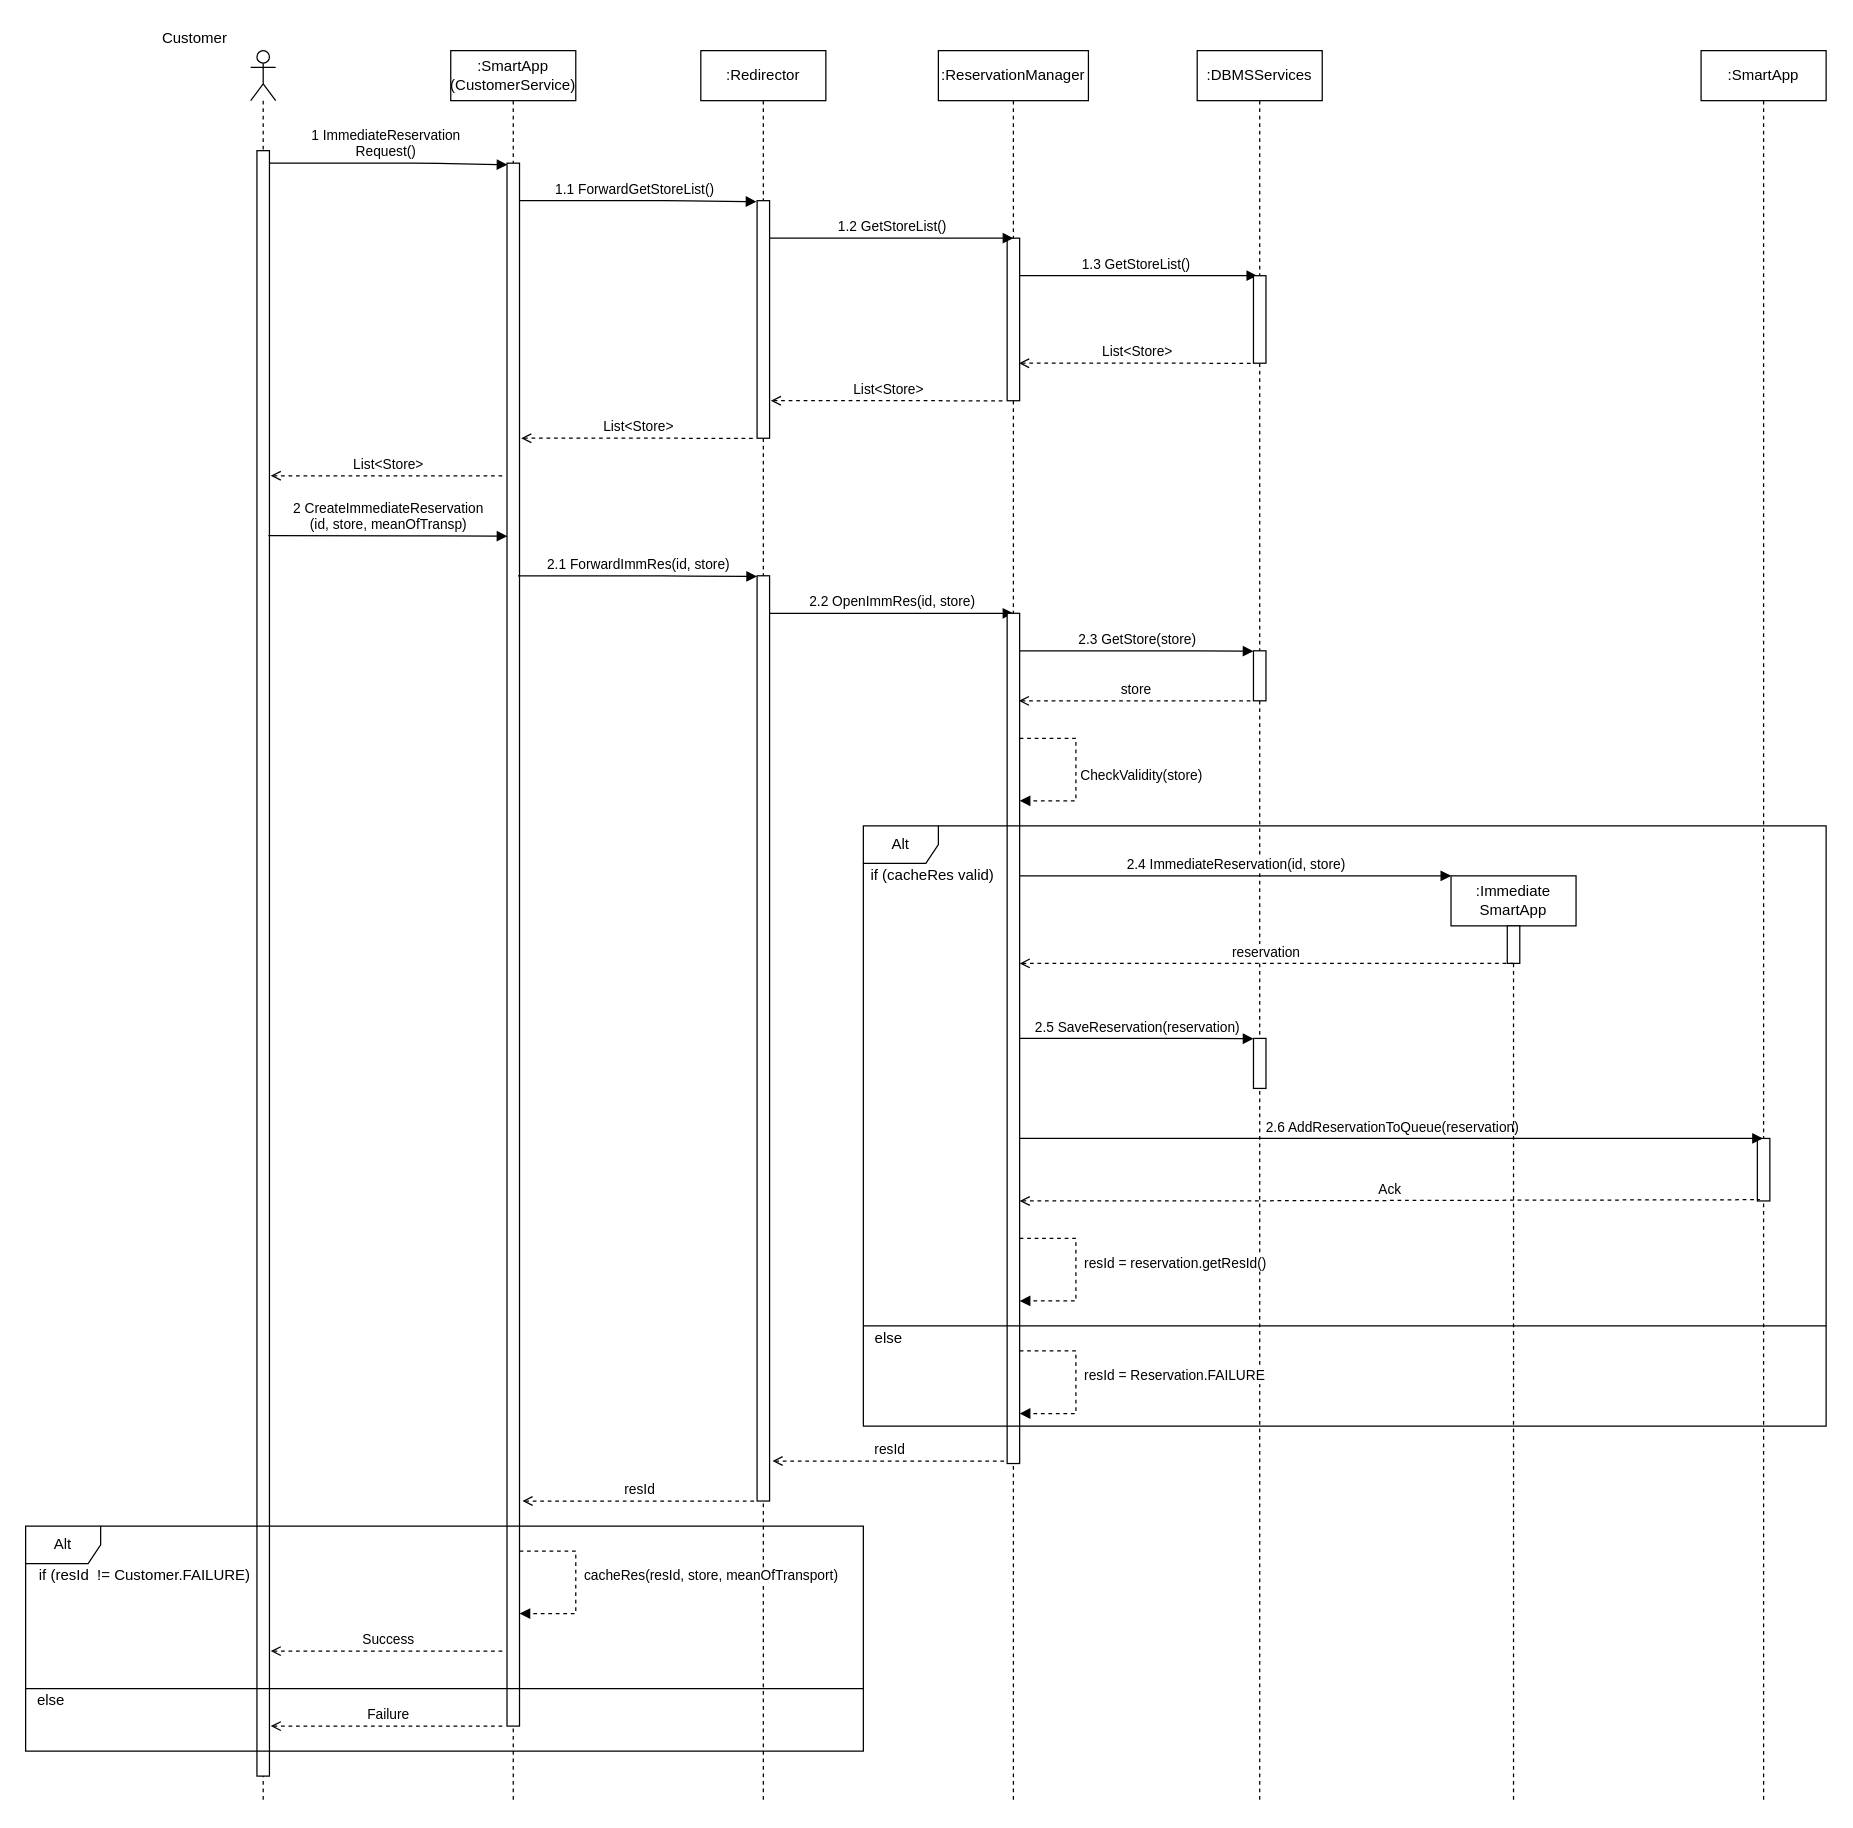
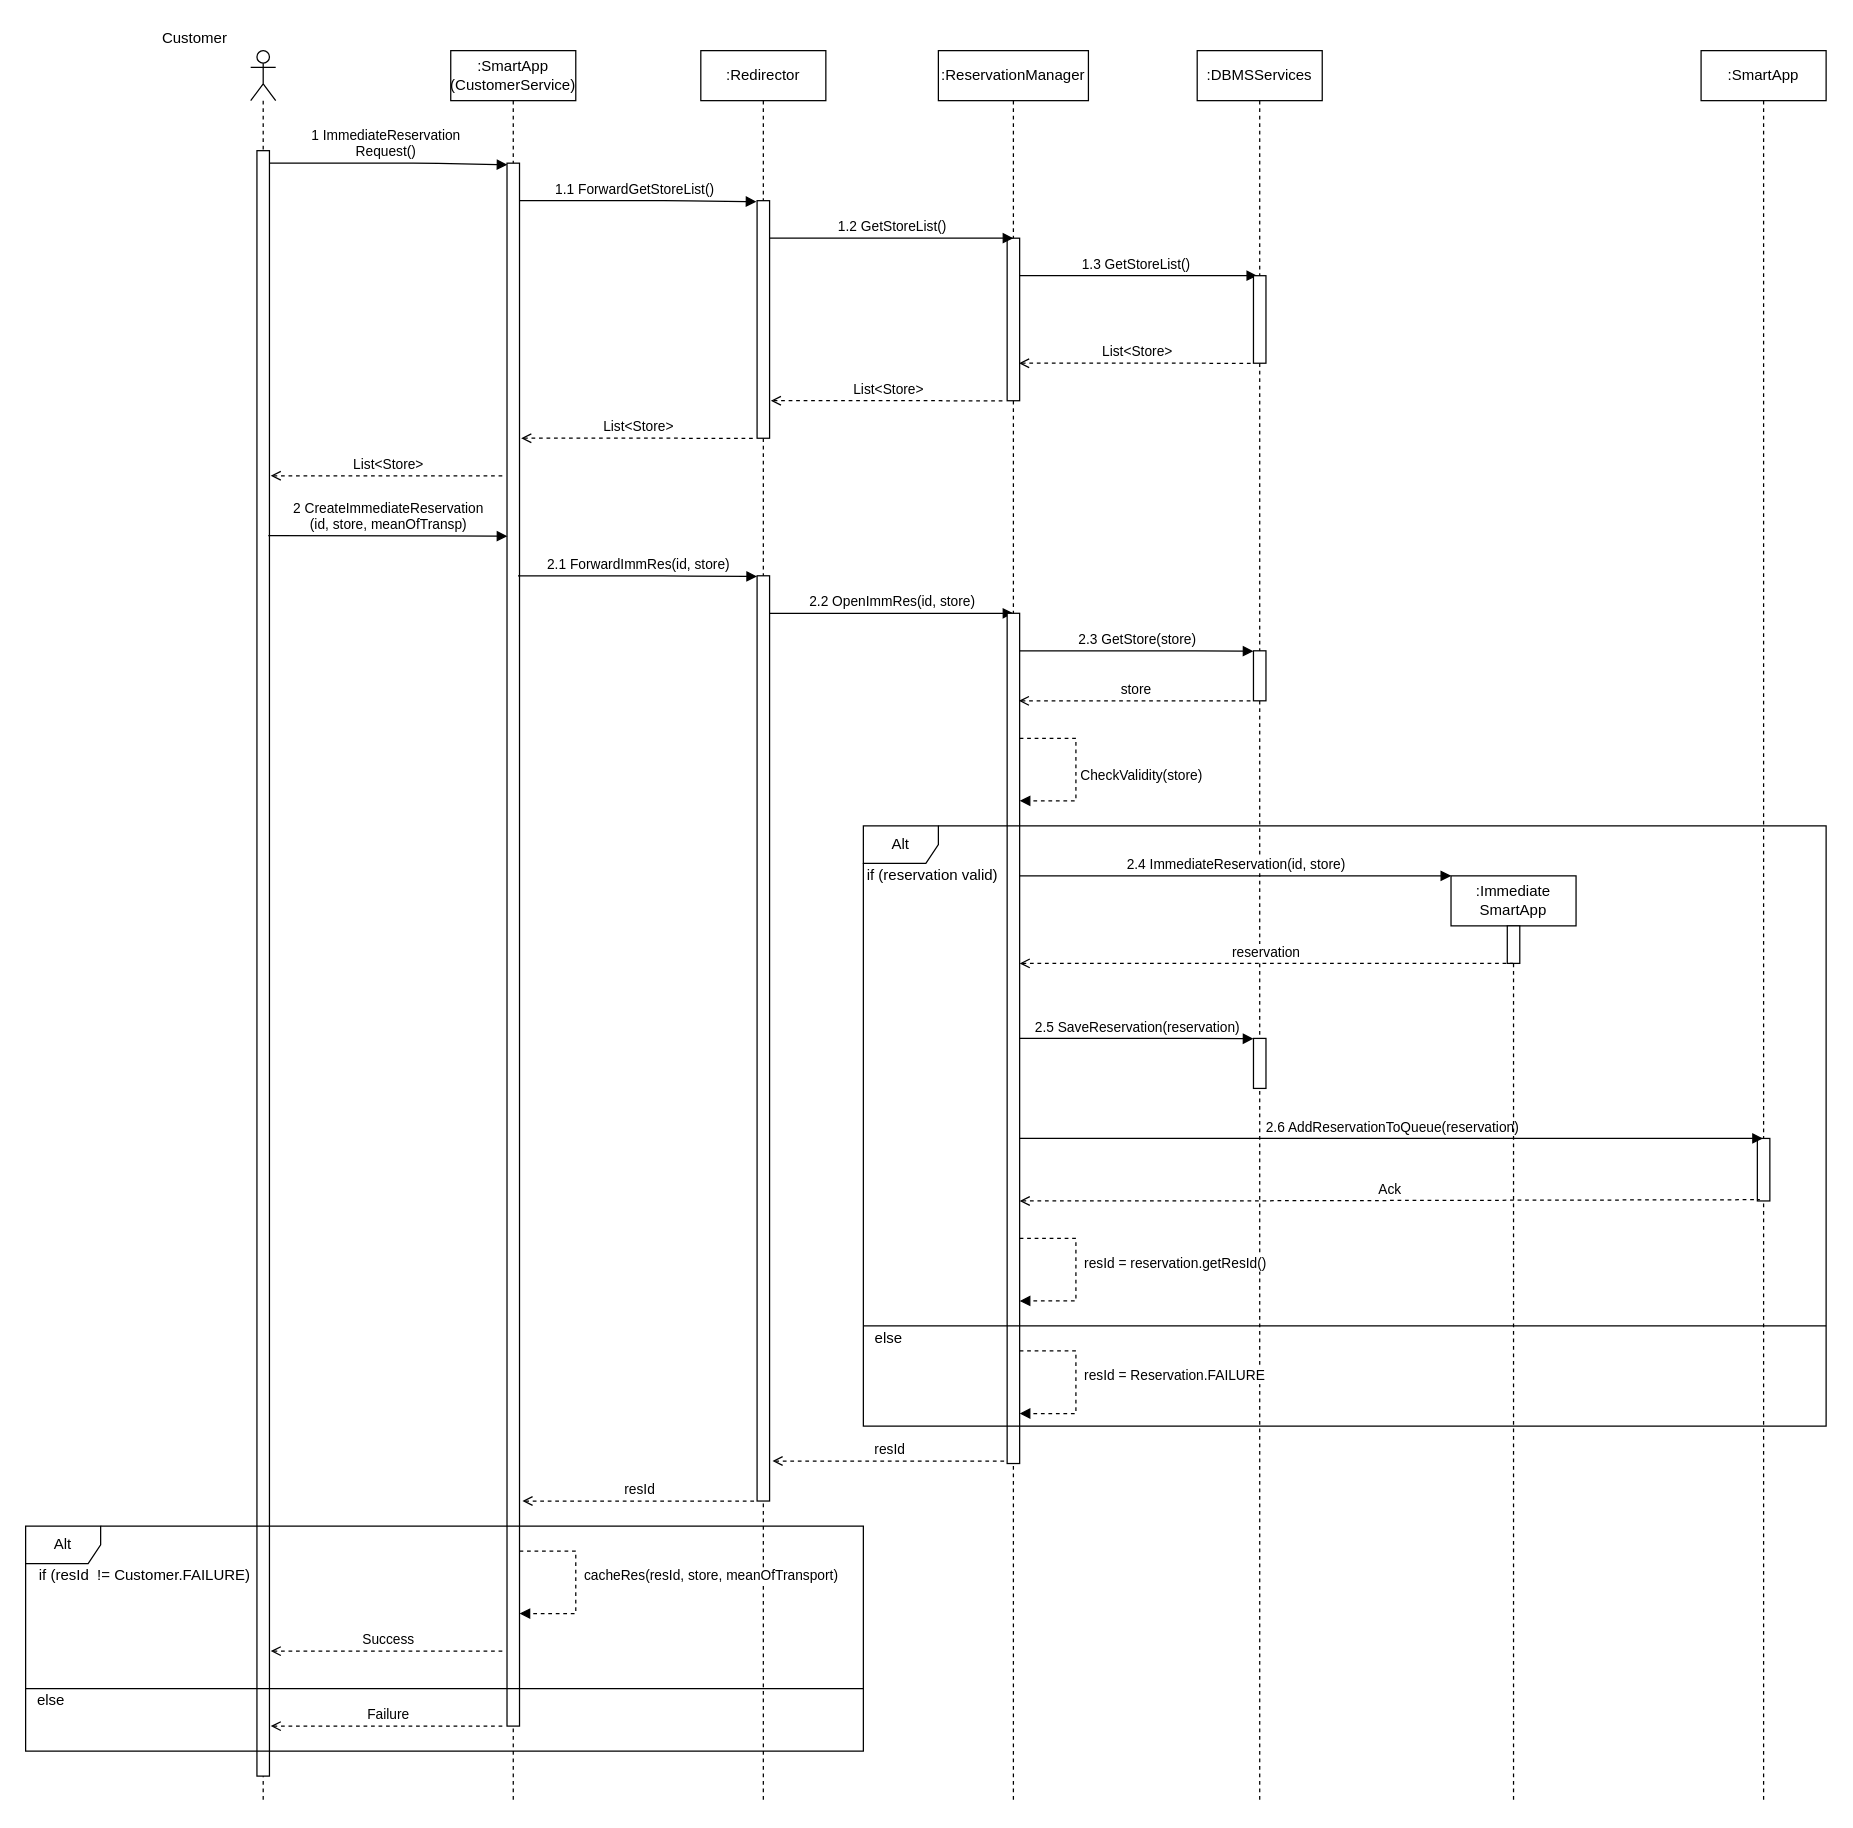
node "if (cacheRes valid)": label "if (cacheRes valid)" -> "if (reservation valid)"
